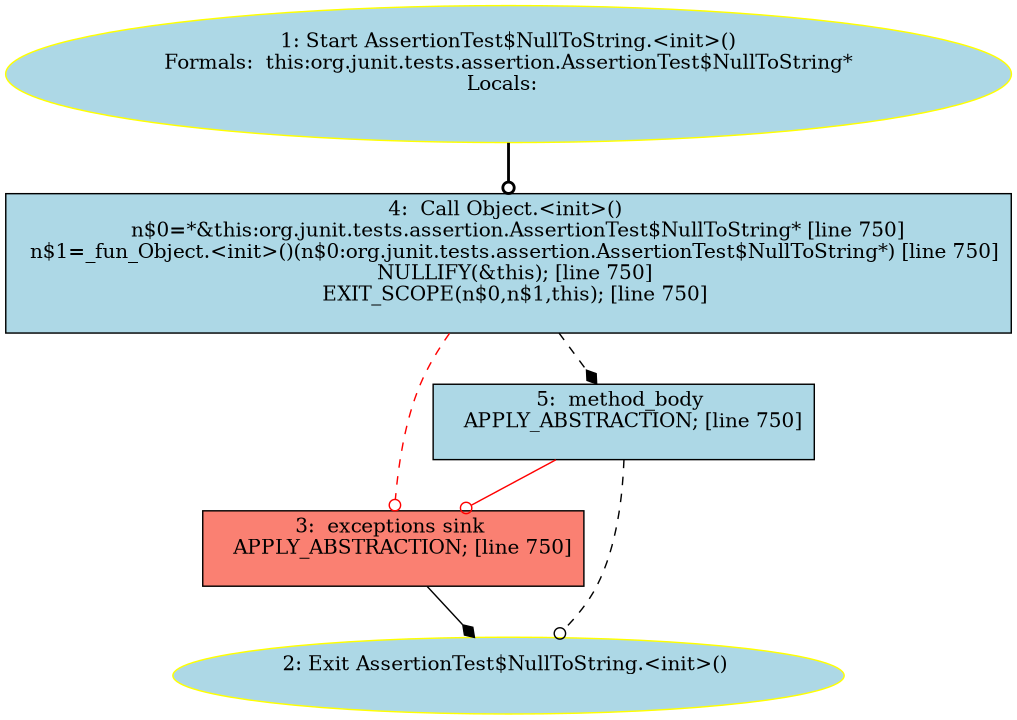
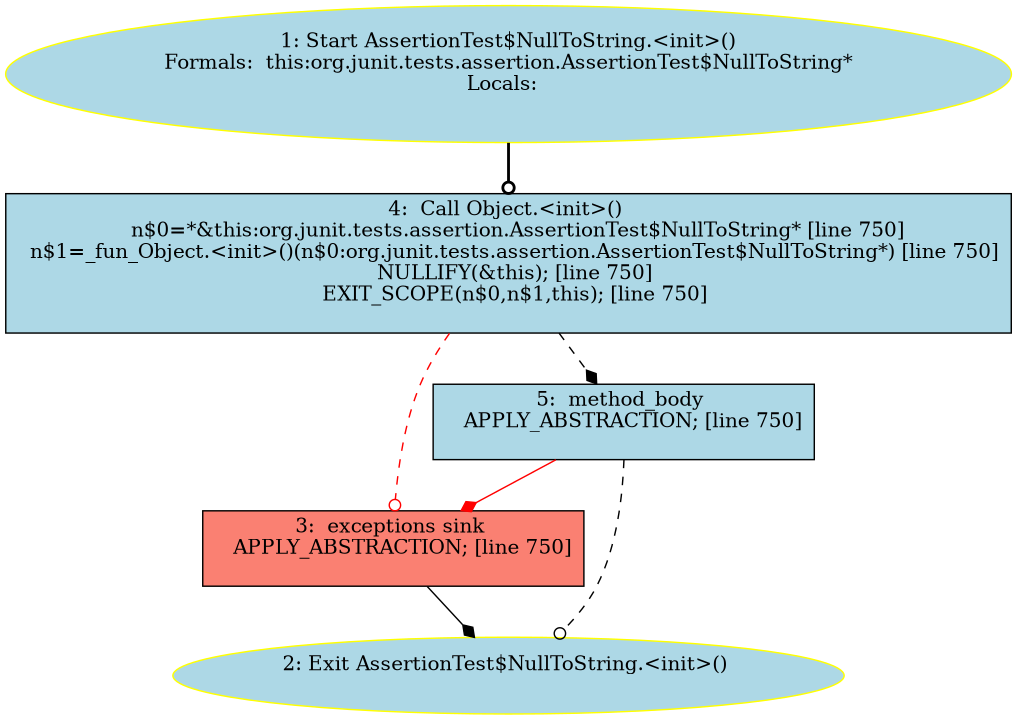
edge "5:  method_body APPLY_ABSTRACTION; [line 750]" -> "3:  exceptions sink APPLY_ABSTRACTION; [line 750]": arrowhead odot -> diamond
